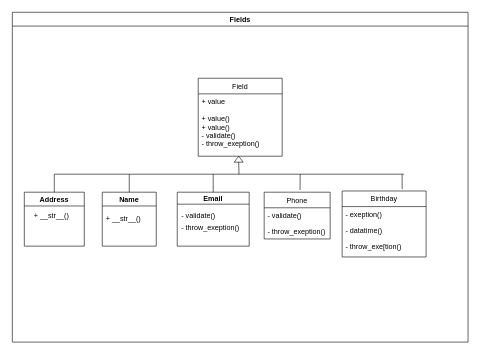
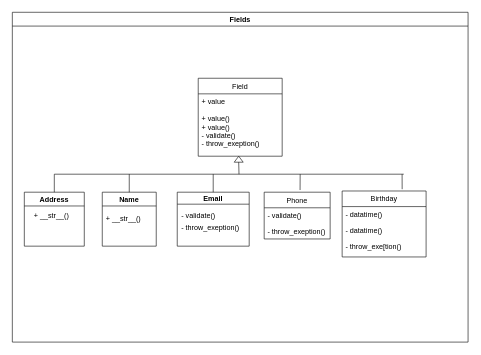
node "- exeption()": label "- exeption()" -> "- datatime()"
